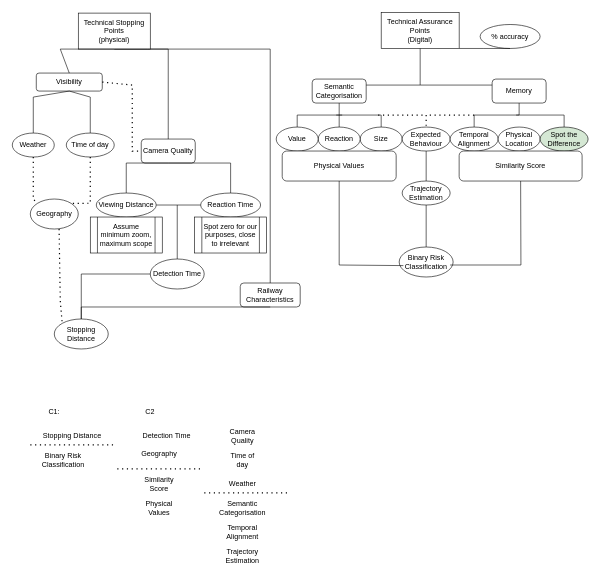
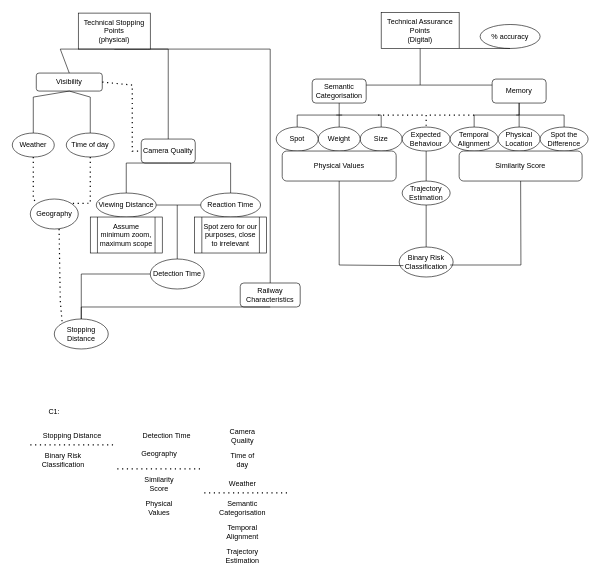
edge "Memory" -- "Physical Location": added
node "Value": label "Value" -> "Spot"
node "Reaction": label "Reaction" -> "Weight"
node "Spot the Difference": fillcolor #d5e8d4 -> #ffffff
node "C2": removed
